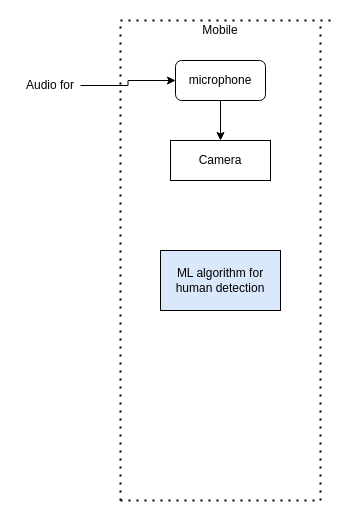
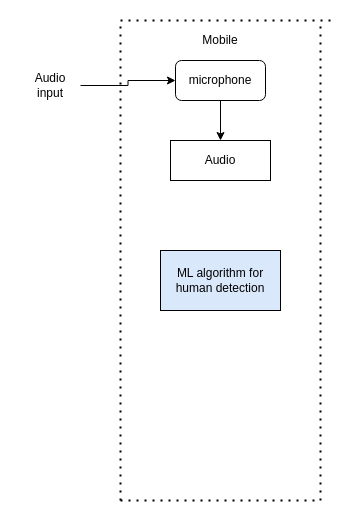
node "Mobile": moved (221, 31) -> (221, 41)
node "Audio for": label "Audio for" -> "Audio input"
node "Camera": label "Camera" -> "Audio"
